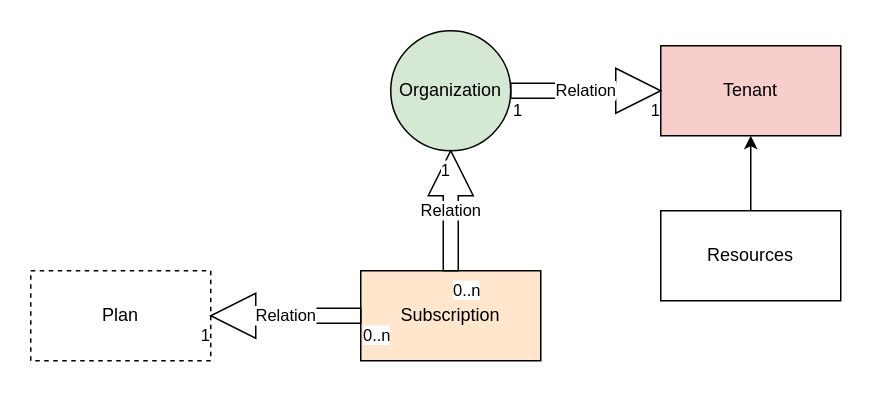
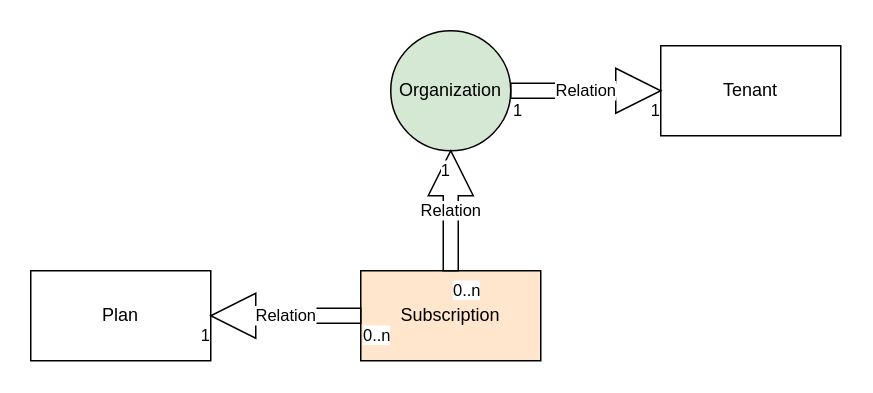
node "Tenant": fillcolor #f8cecc -> #ffffff
edge "Resources" -> "Tenant": removed
node "Resources": removed
node "Plan": style dashed -> solid
